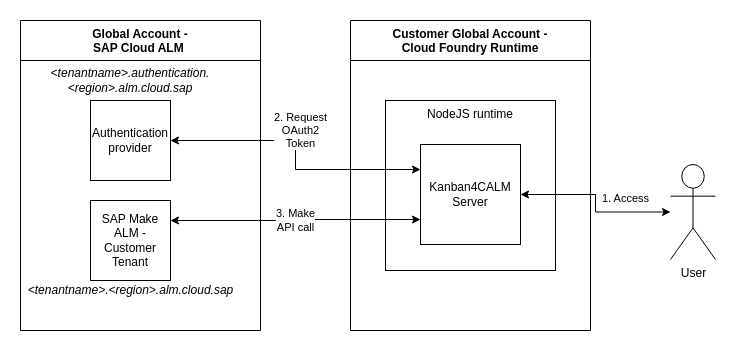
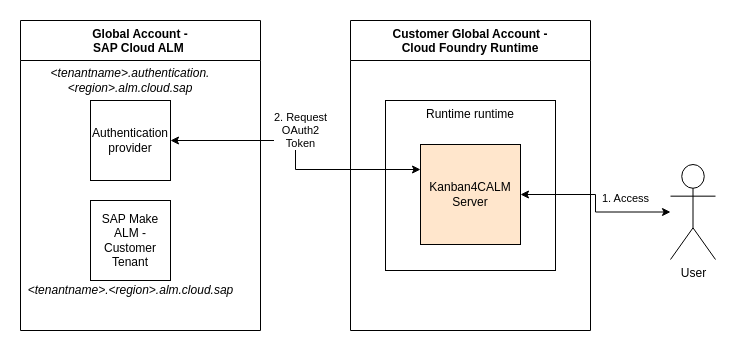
node "NodeJS runtime": label "NodeJS runtime" -> "Runtime runtime"
node "Kanban4CALM Server": fillcolor #ffffff -> #ffe6cc
edge "Kanban4CALM Server" -- "SAP Make ALM - Customer Tenant": removed, label "3. Make API call"
